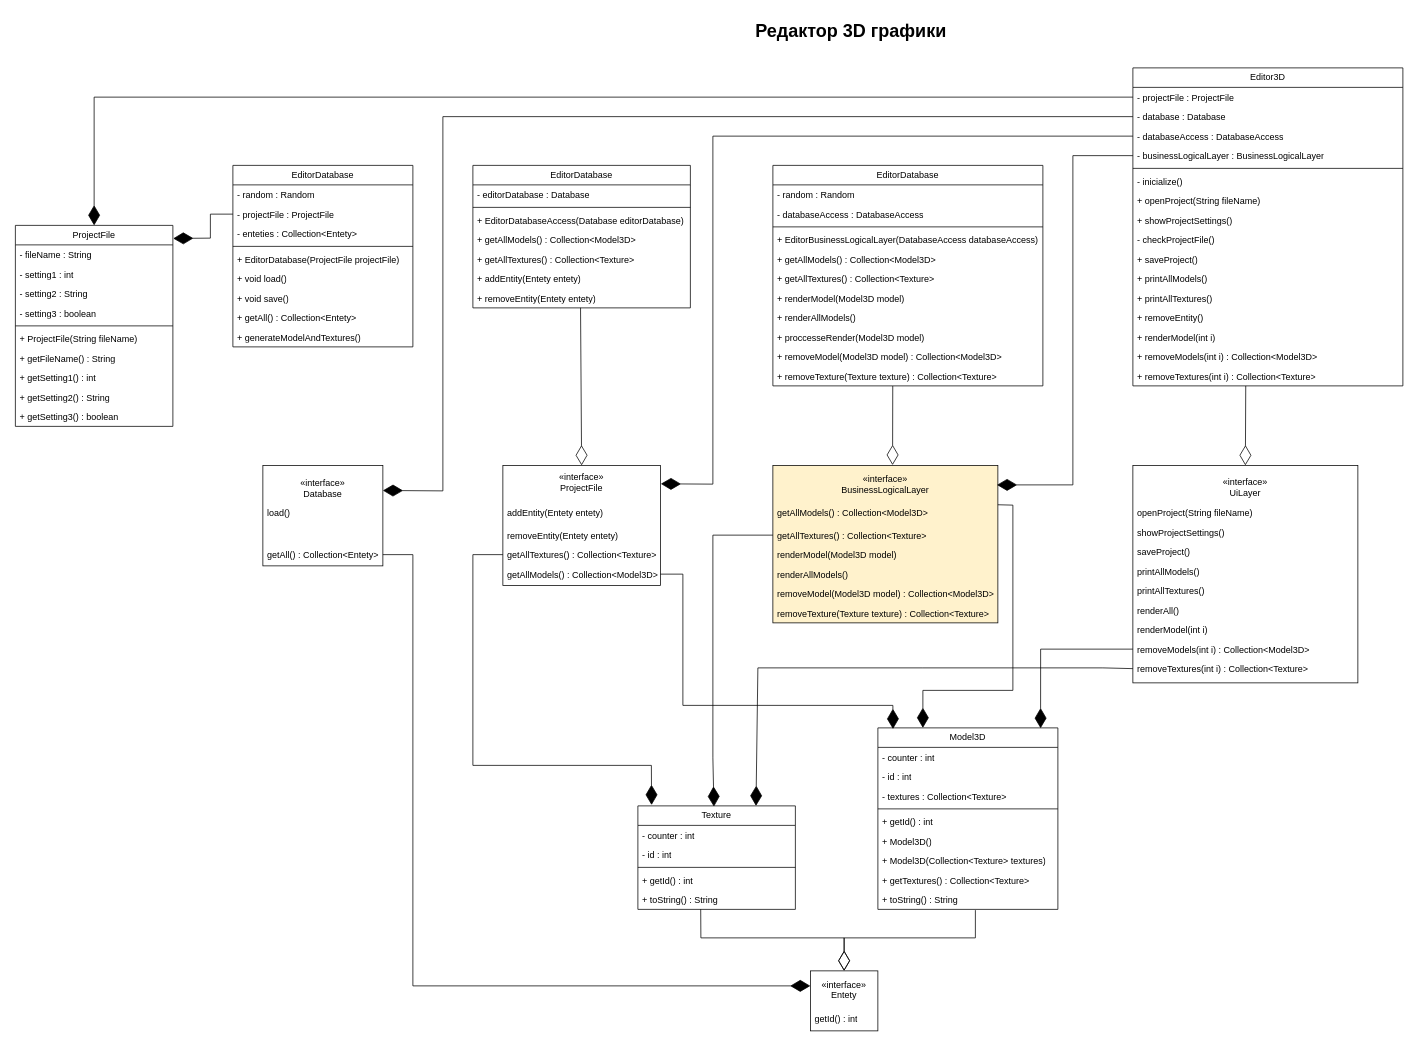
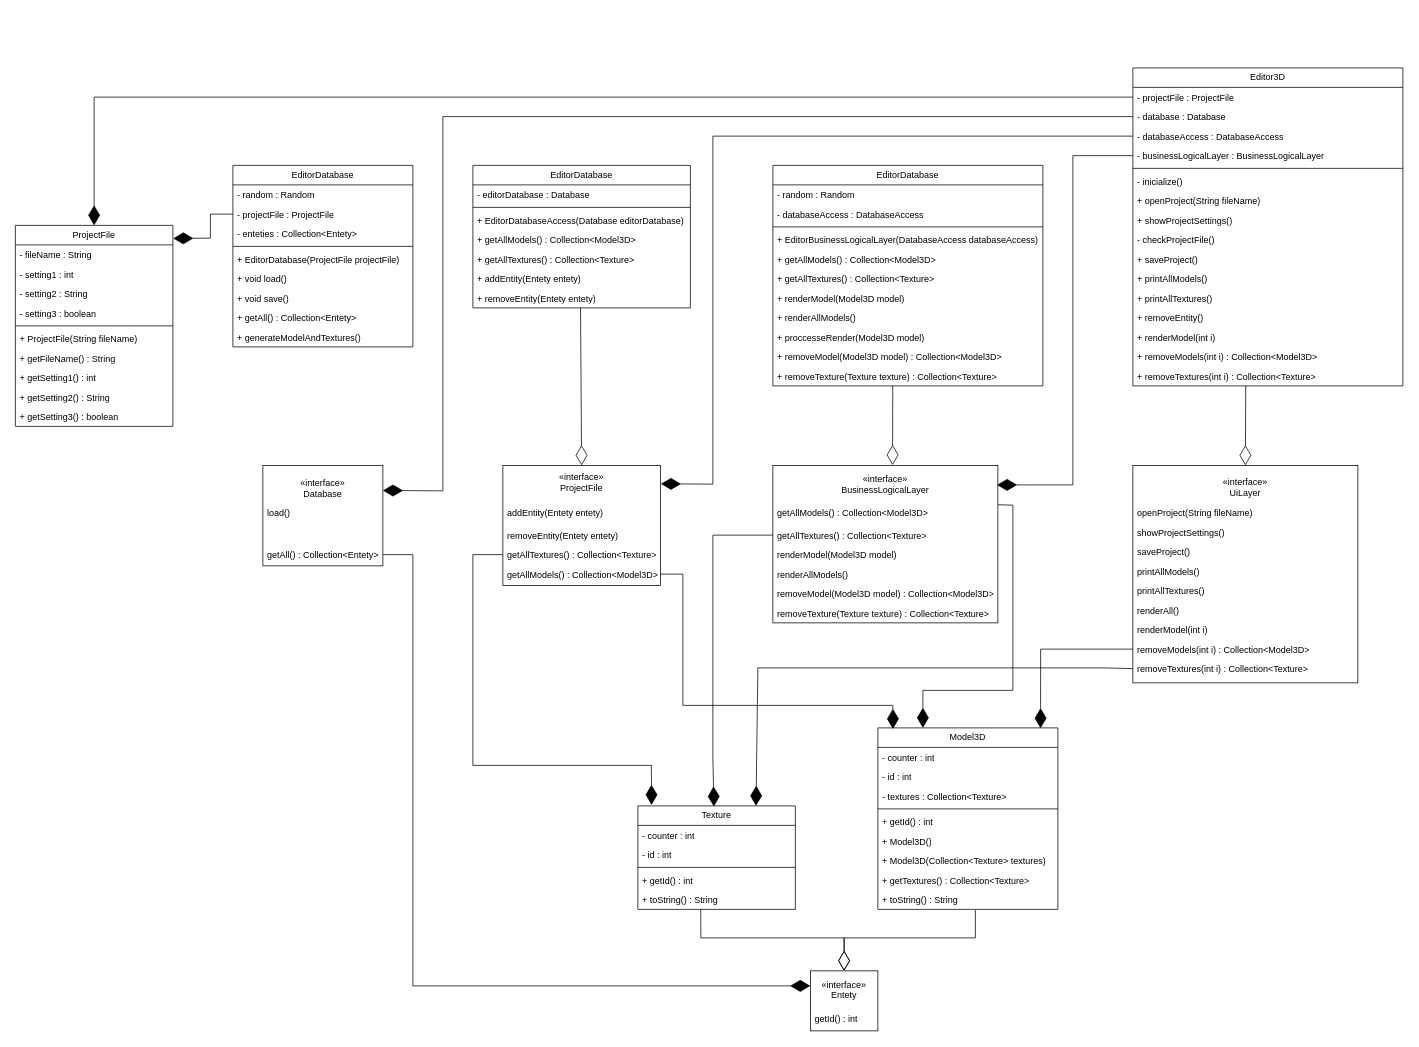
node "Редактор 3D графики": removed
node "«interface» BusinessLogicalLayer": fillcolor #fff2cc -> #ffffff
